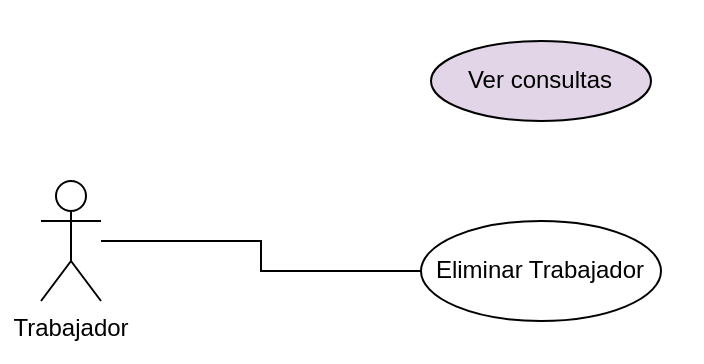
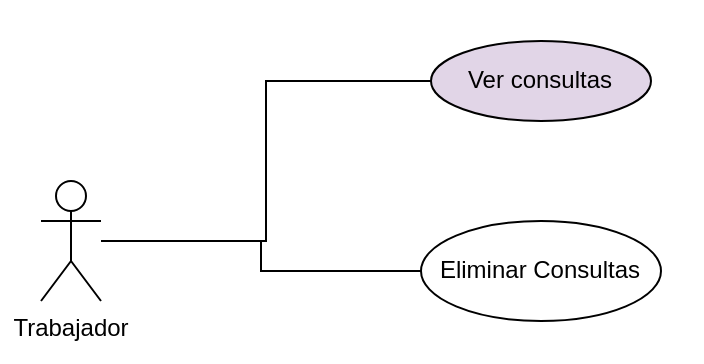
edge "Ver consultas" -- "Trabajador": added
node "Eliminar Trabajador": label "Eliminar Trabajador" -> "Eliminar Consultas"
